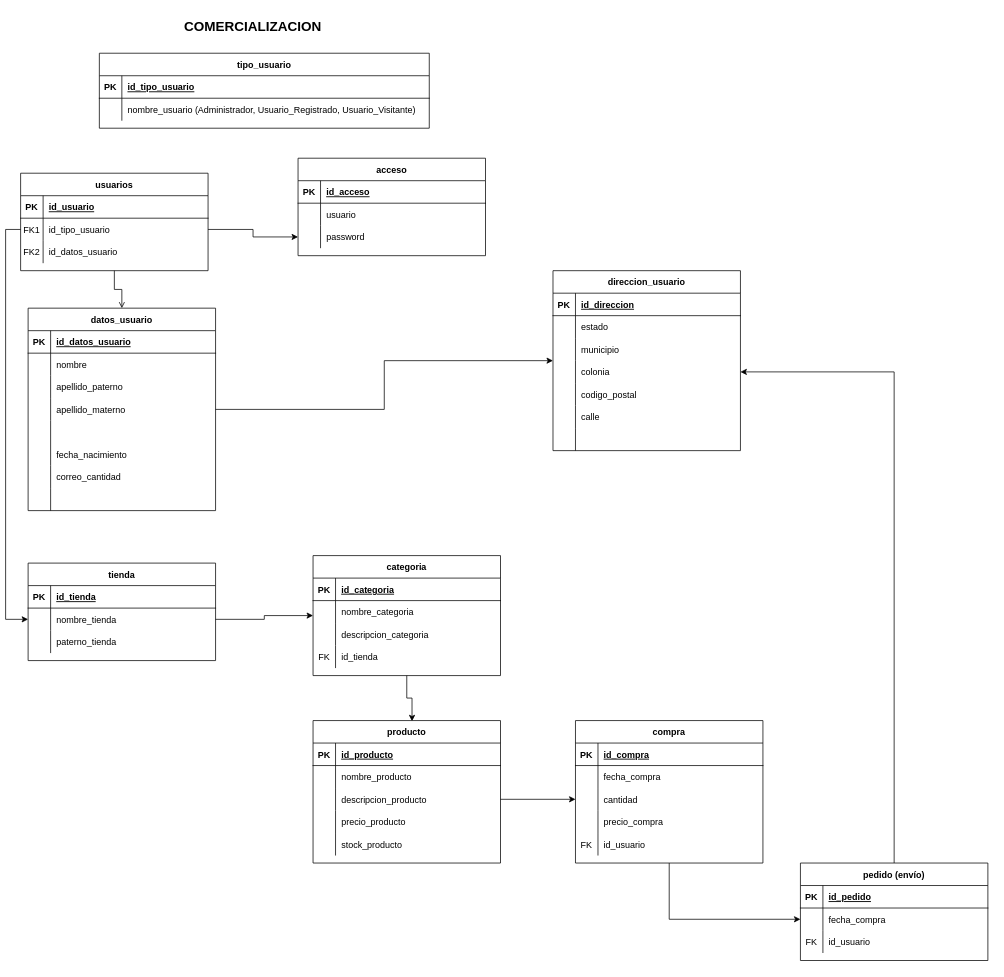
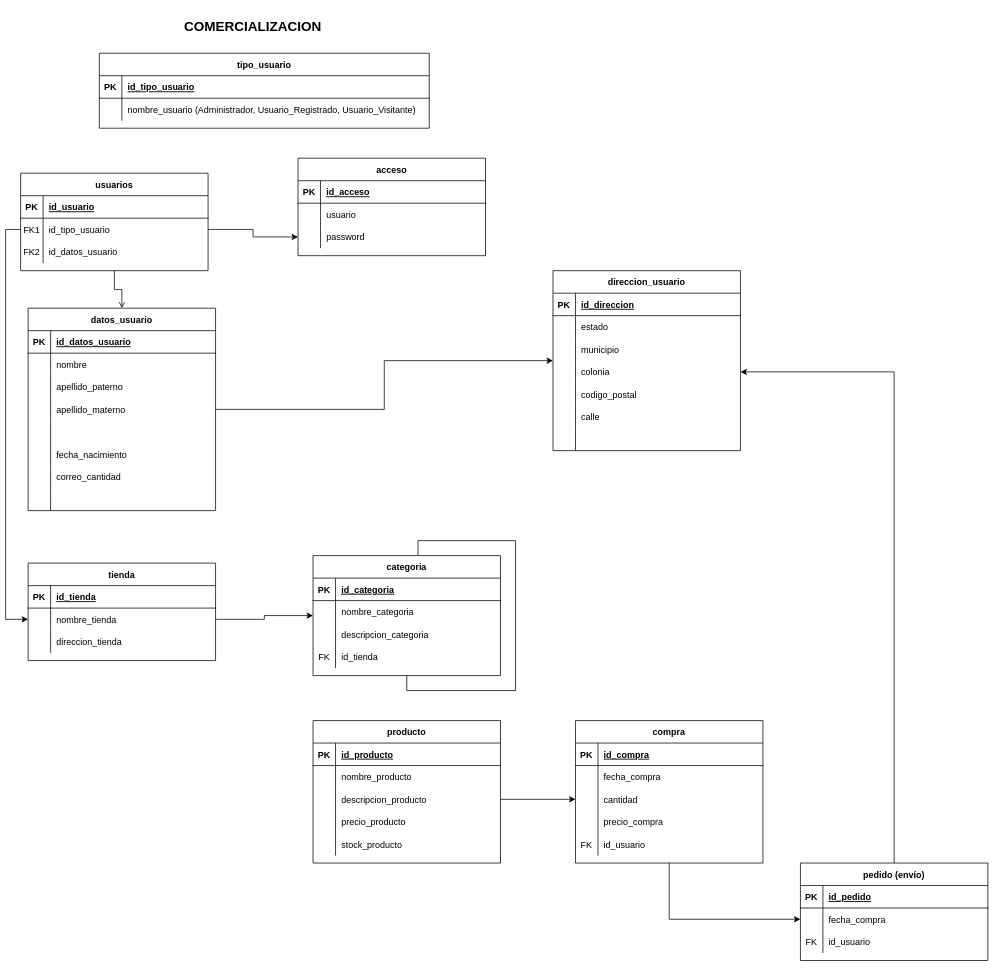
node "paterno_tienda": label "paterno_tienda" -> "direccion_tienda"
edge "categoria" -> "producto": now "categoria" -> "id_categoria"
